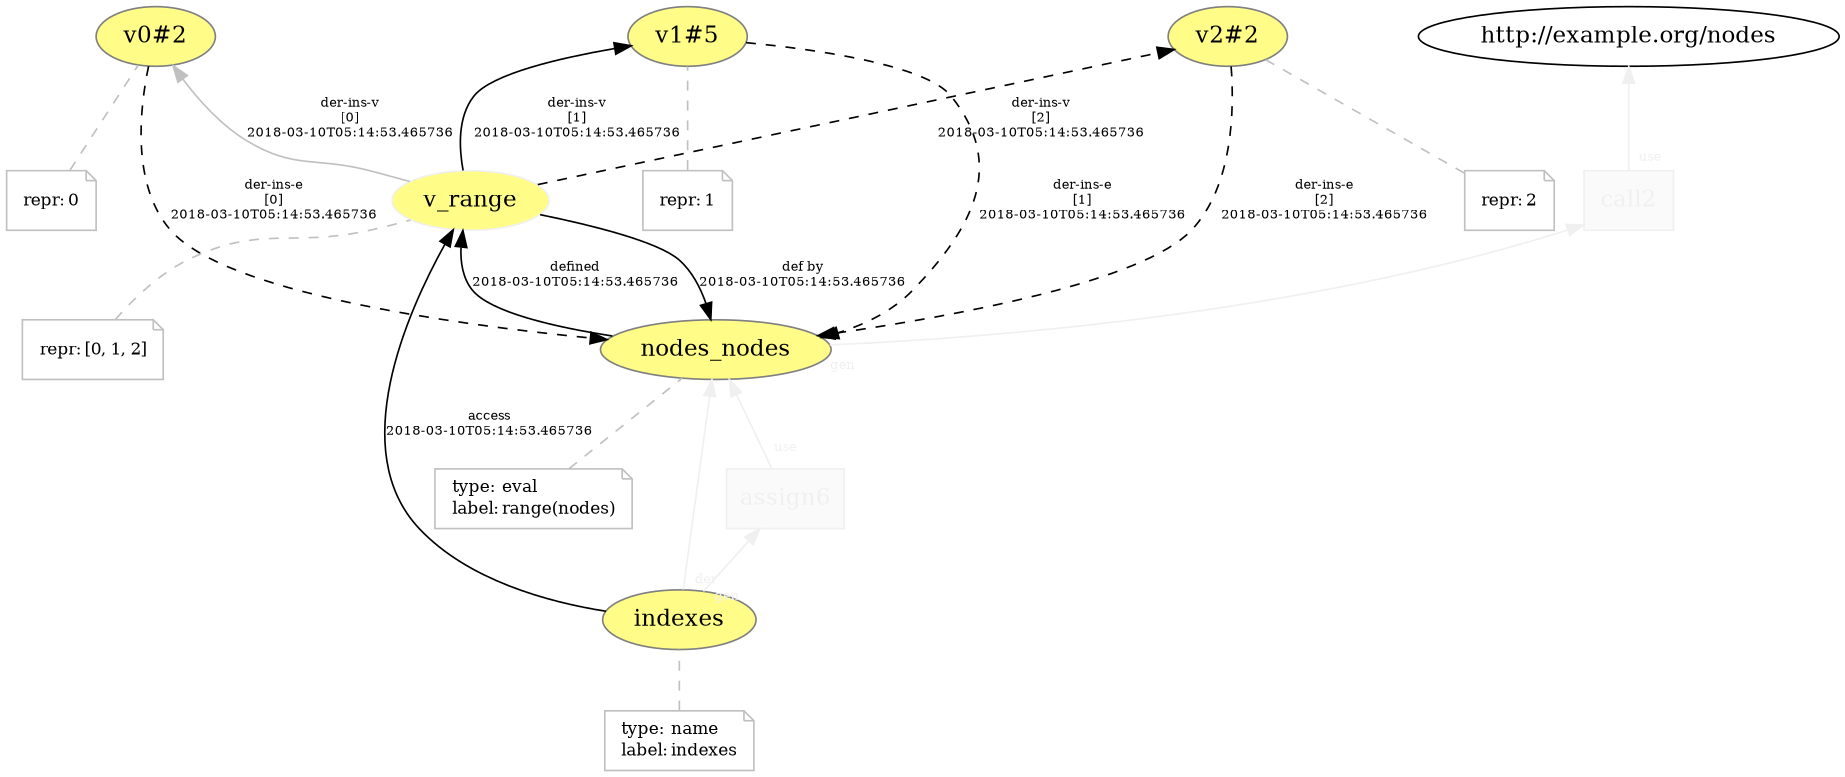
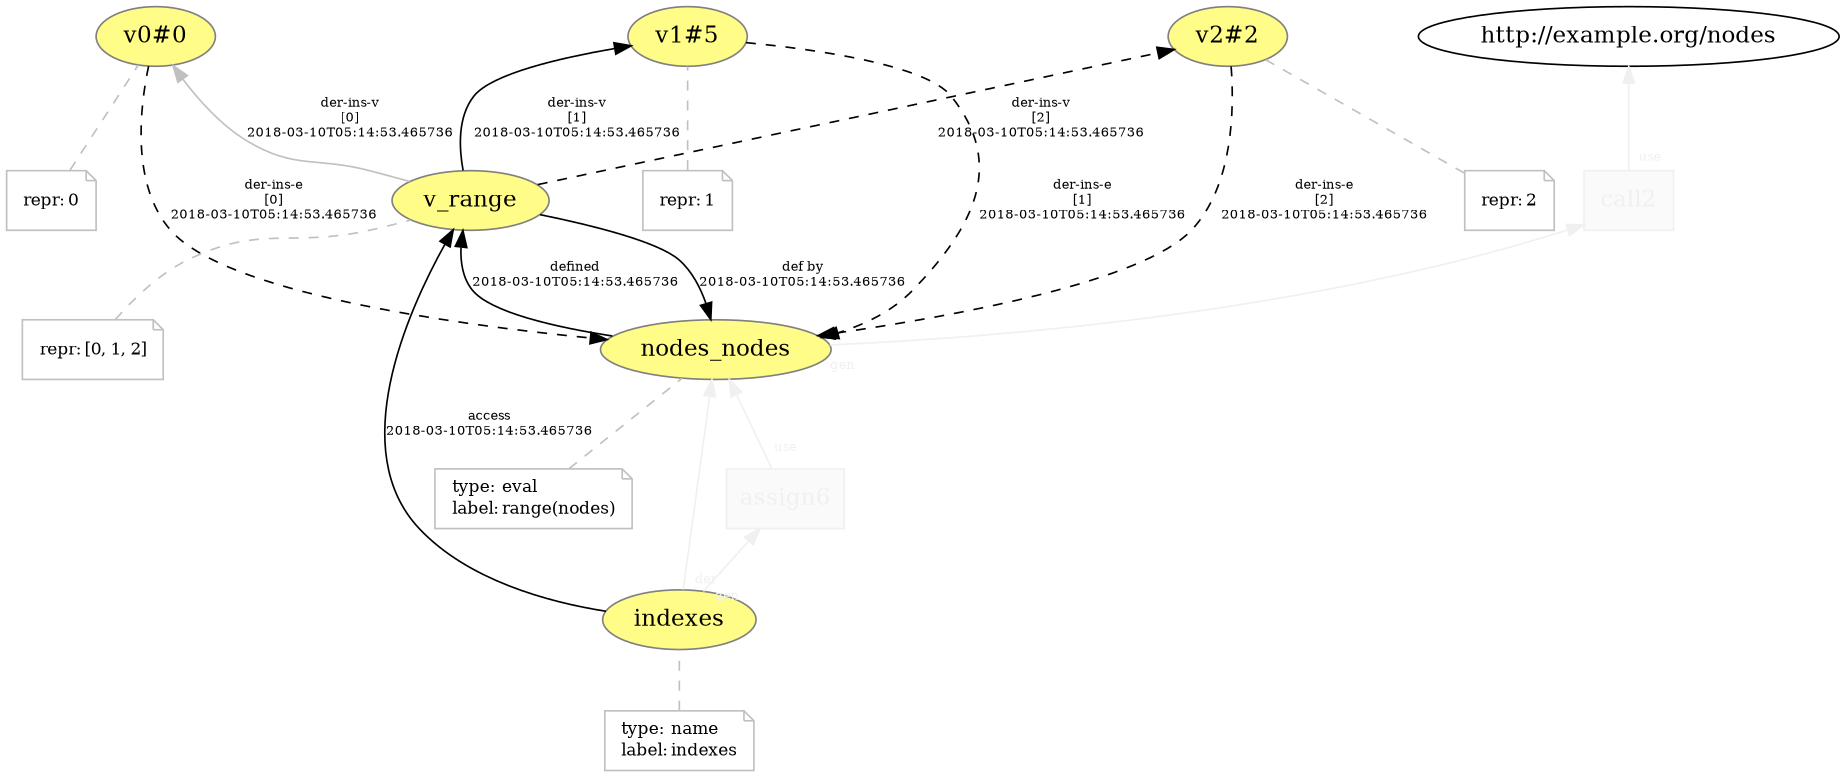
node "v0#2": label "v0#2" -> "v0#0"
node "v_range": color #f0f0f0 -> #808080
